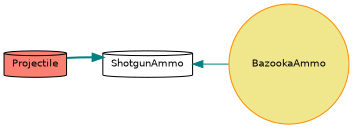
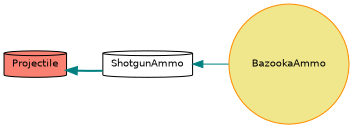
edge "Projectile" -> "ShotgunAmmo": reversed
